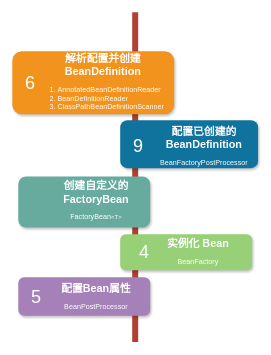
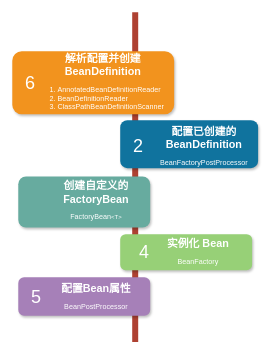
node "9": label "9" -> "2"
